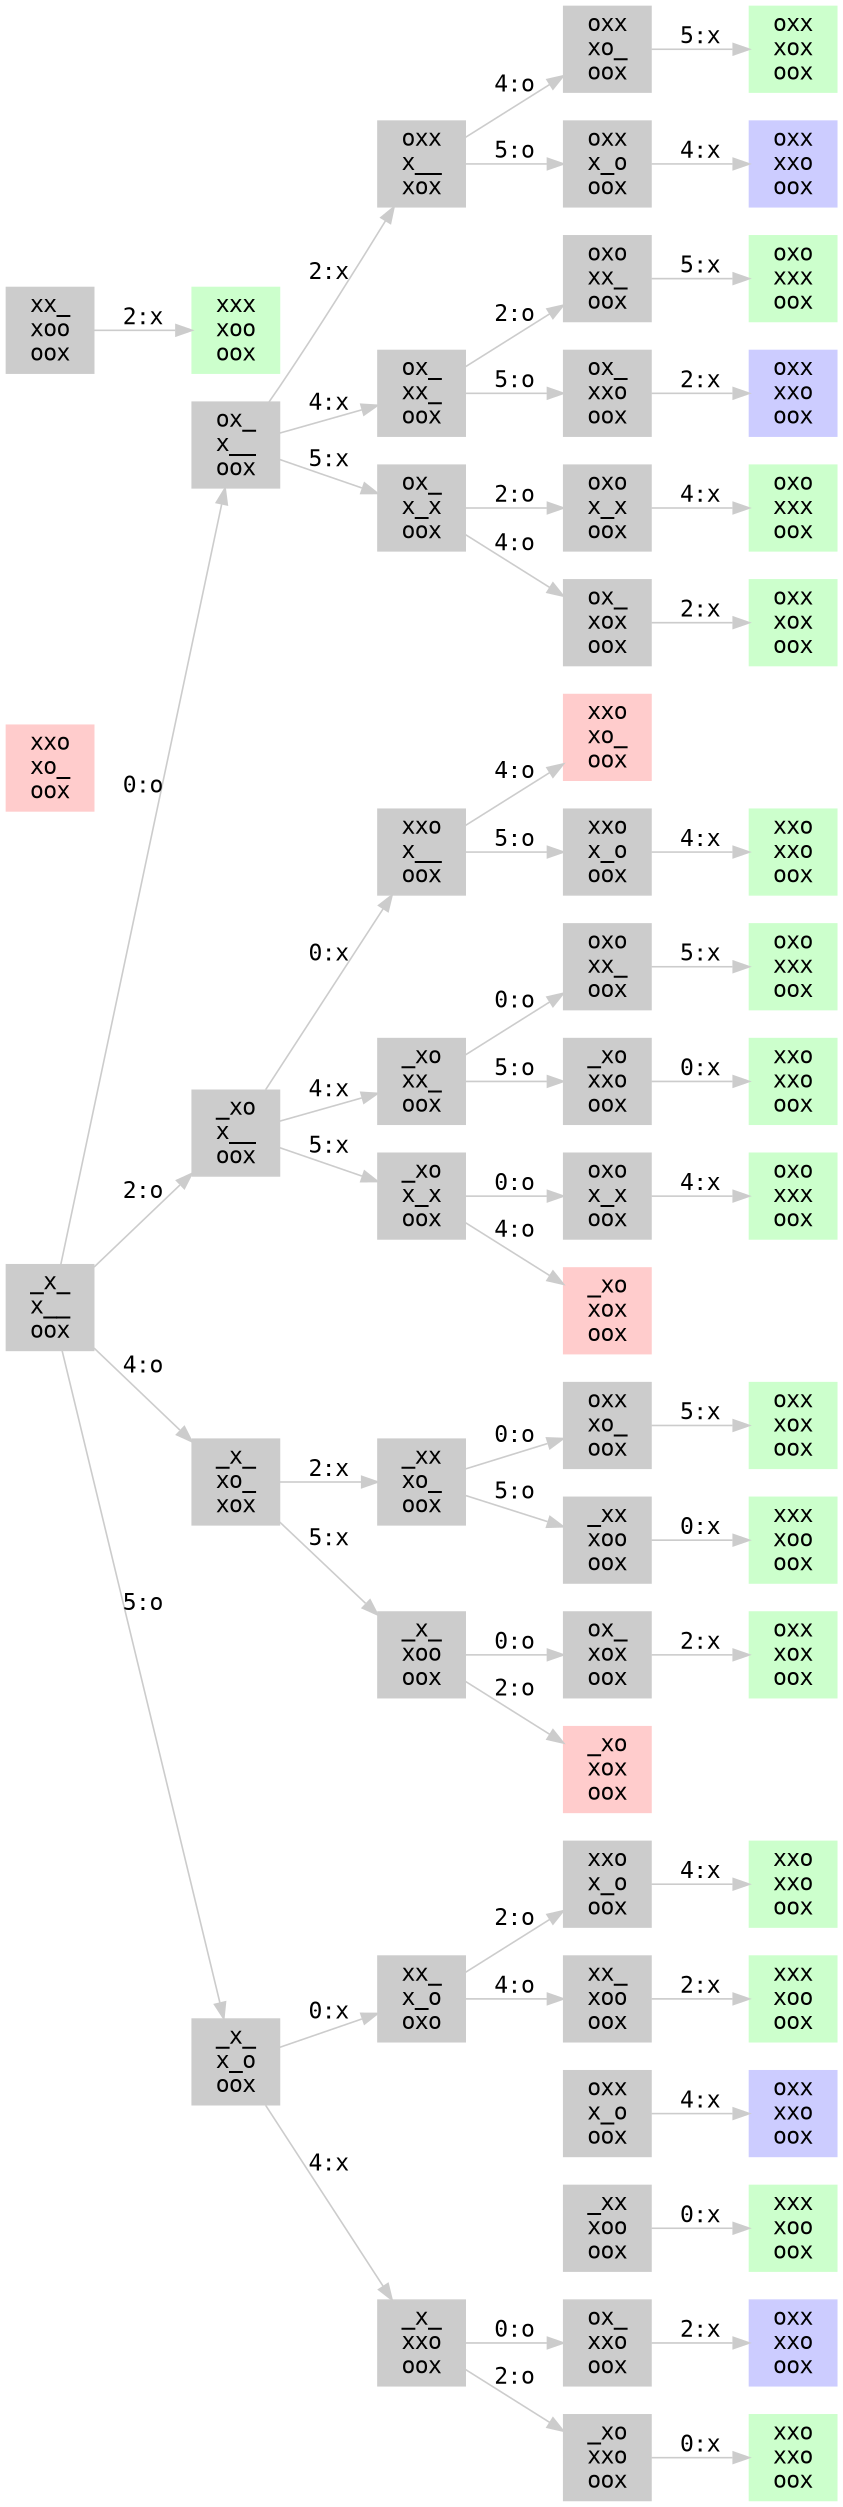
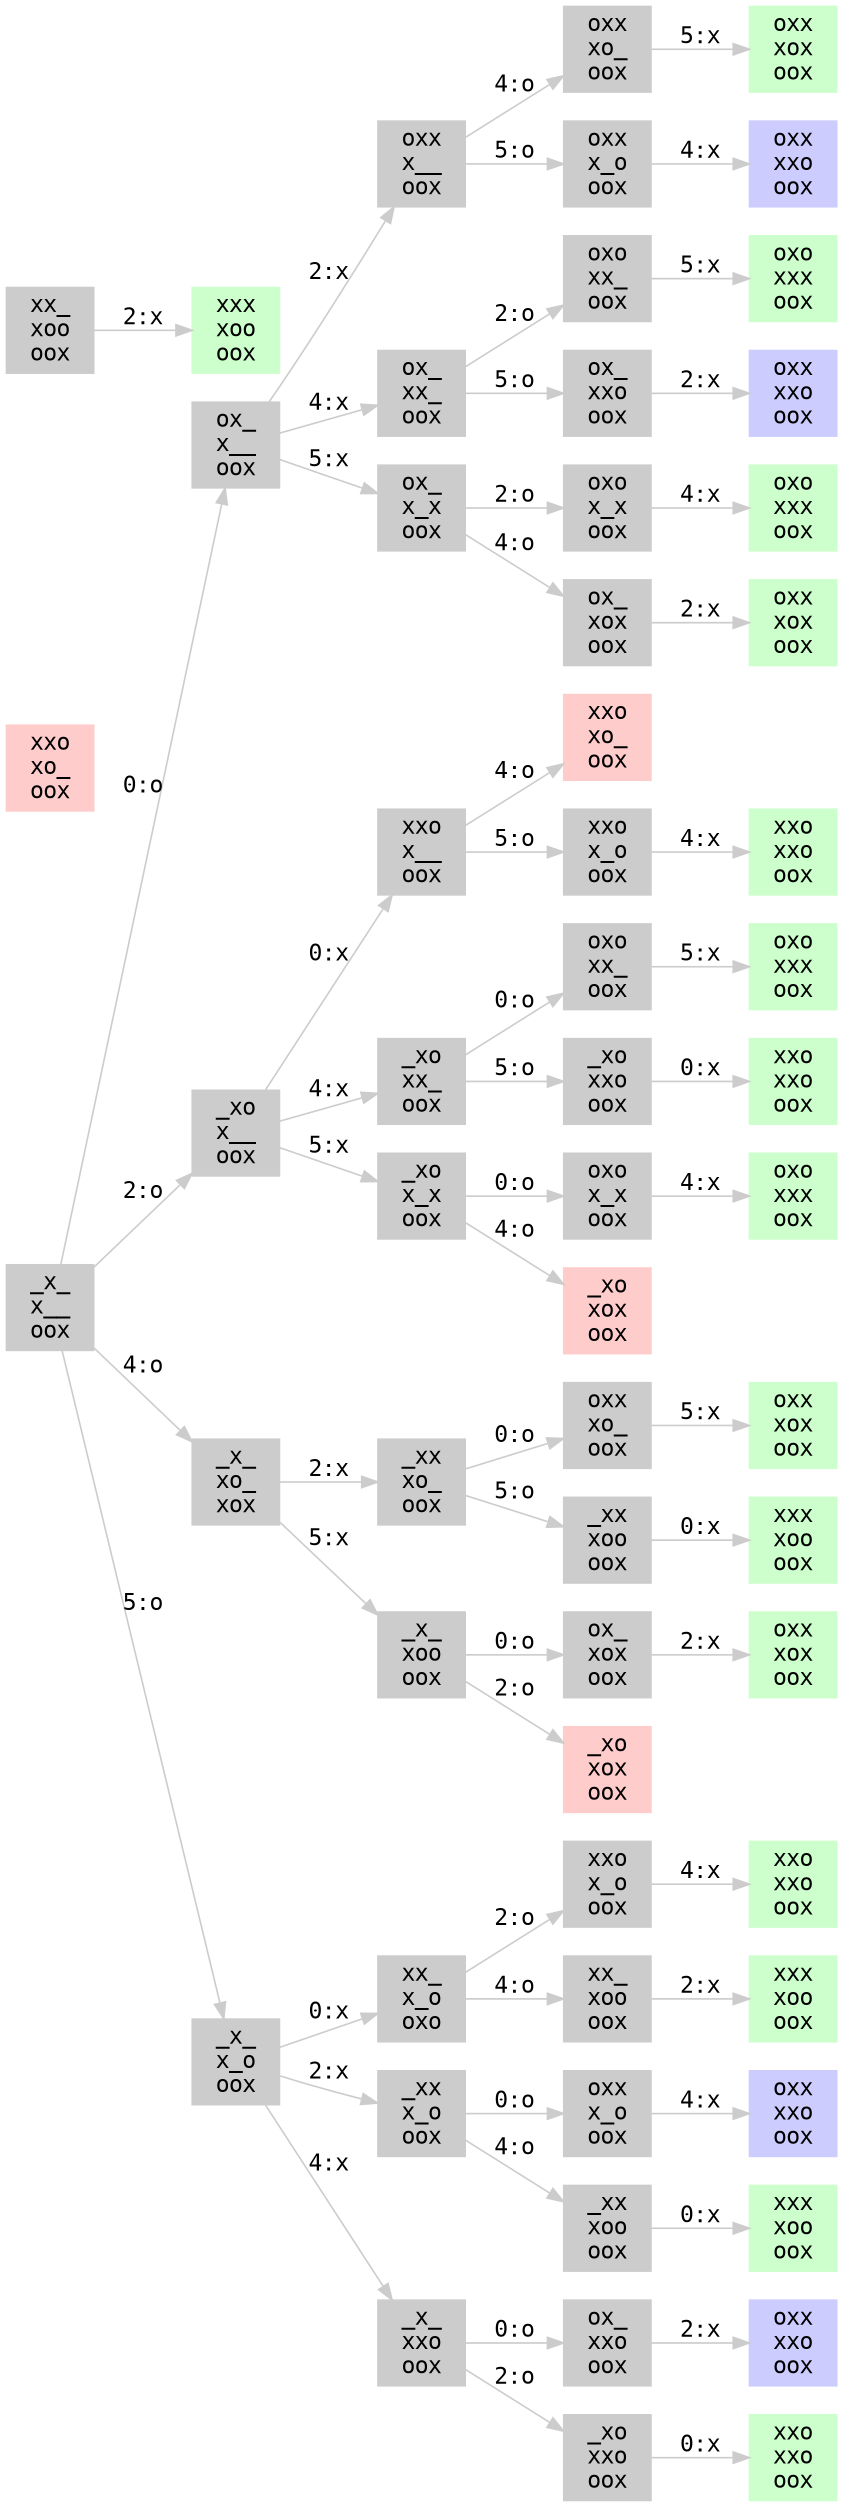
node "oxx x__ xox": label "oxx x__ xox" -> "oxx x__ oox"
node "_xx x_o oox": added
